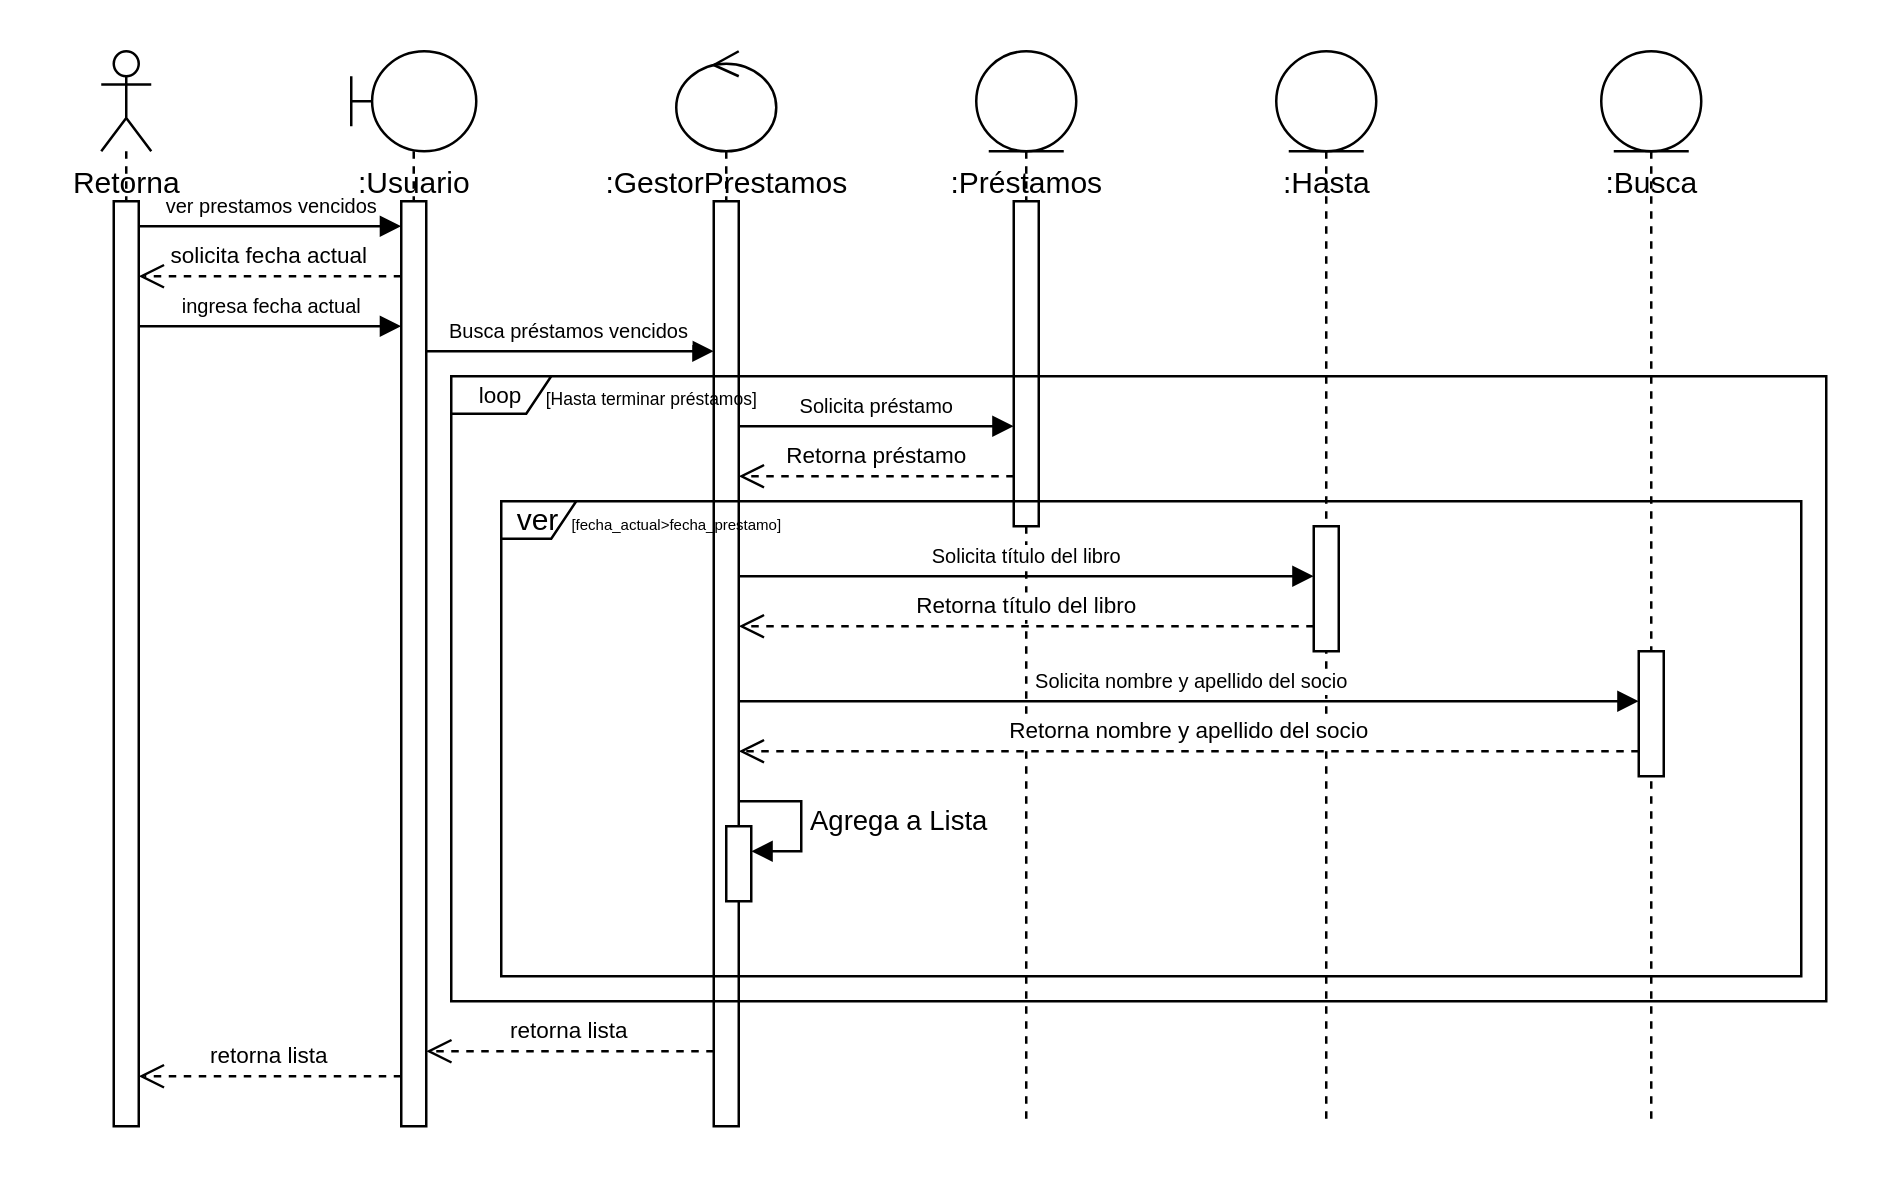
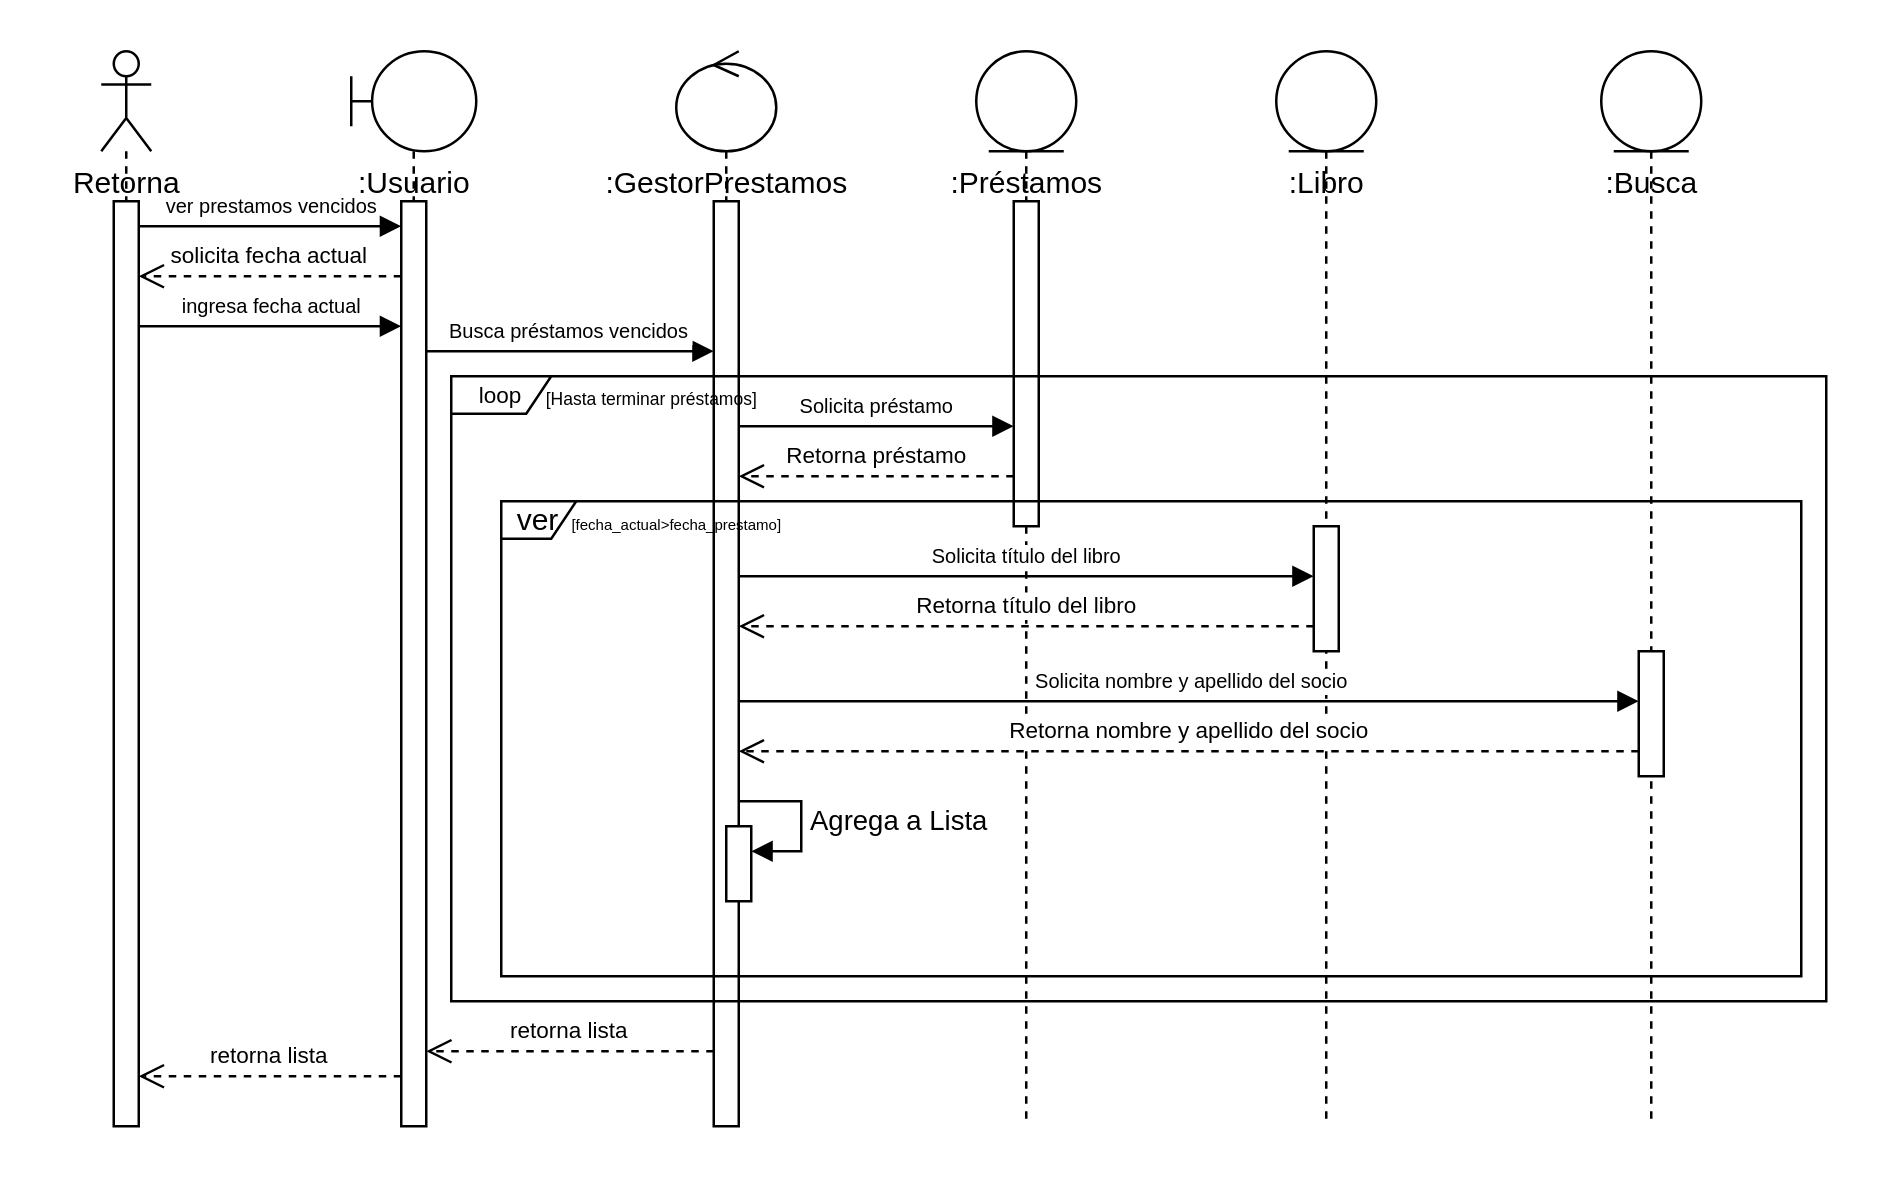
node ":Hasta": label ":Hasta" -> ":Libro"
